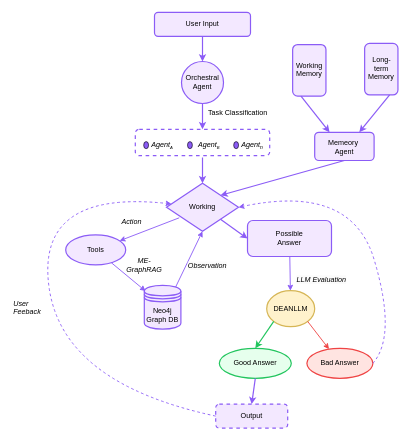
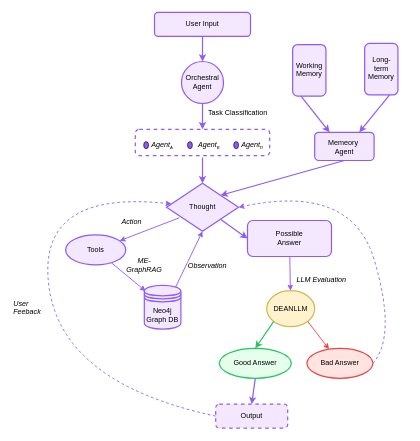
node "Working": label "Working" -> "Thought"
